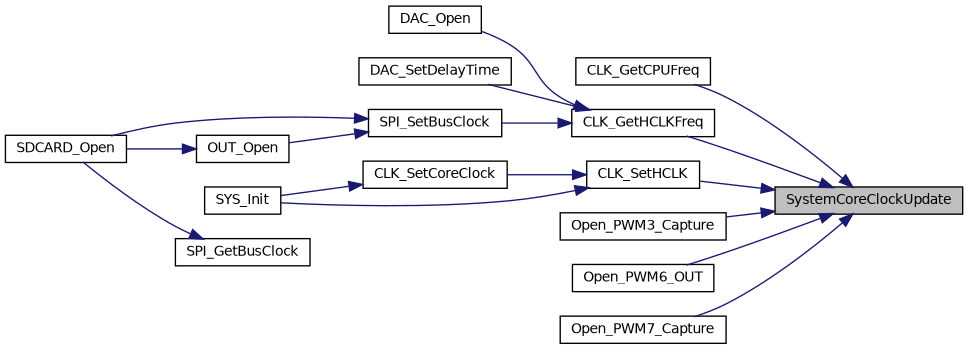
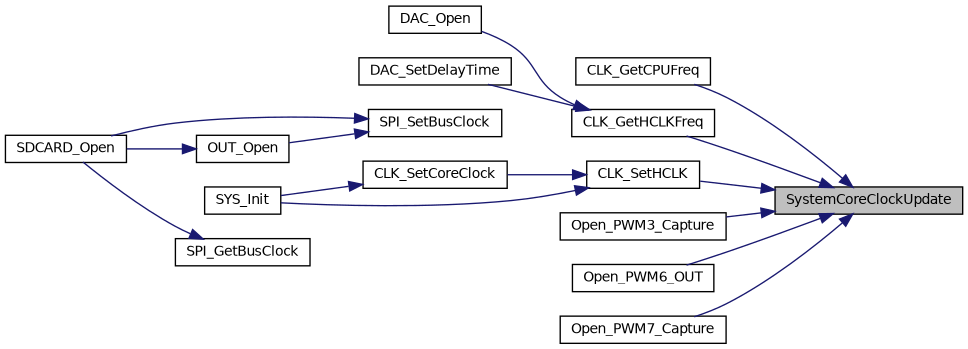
edge "SPI_SetBusClock" -> "CLK_GetHCLKFreq": removed
